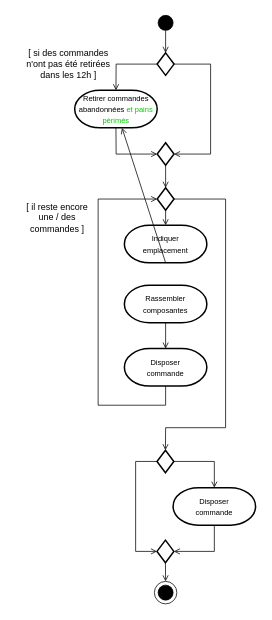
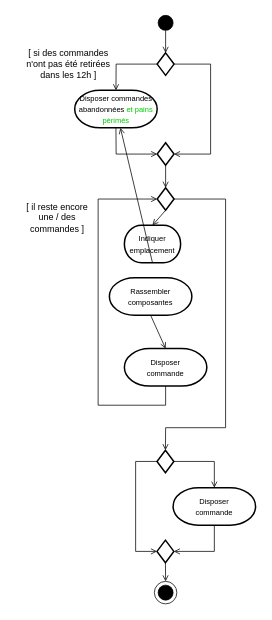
node "Retirer commandes abandonnées et pains périmés": label "Retirer commandes abandonnées et pains périmés" -> "Disposer commandes abandonnées et pains périmés"
node "Indiquer emplacement": size 83x38 -> 56x38
node "Rassembler composantes": moved (165, 304) -> (150, 297)
